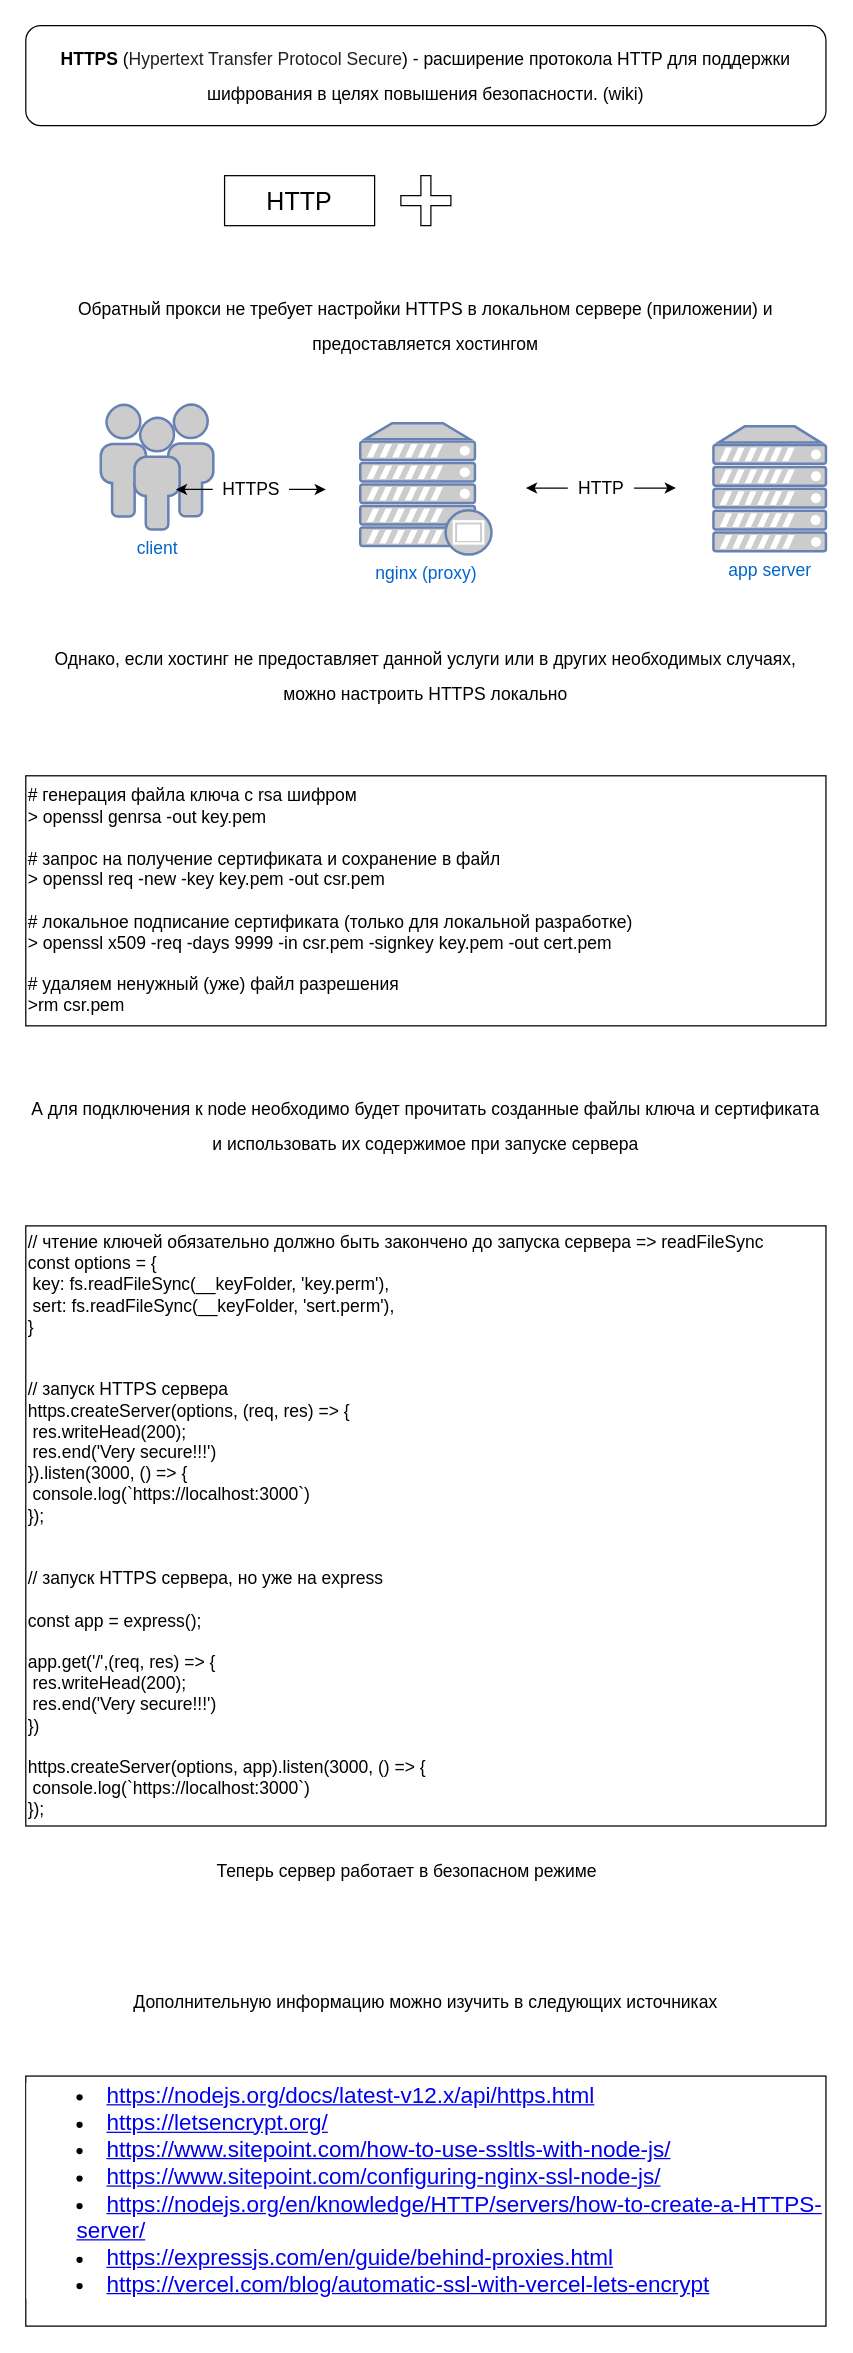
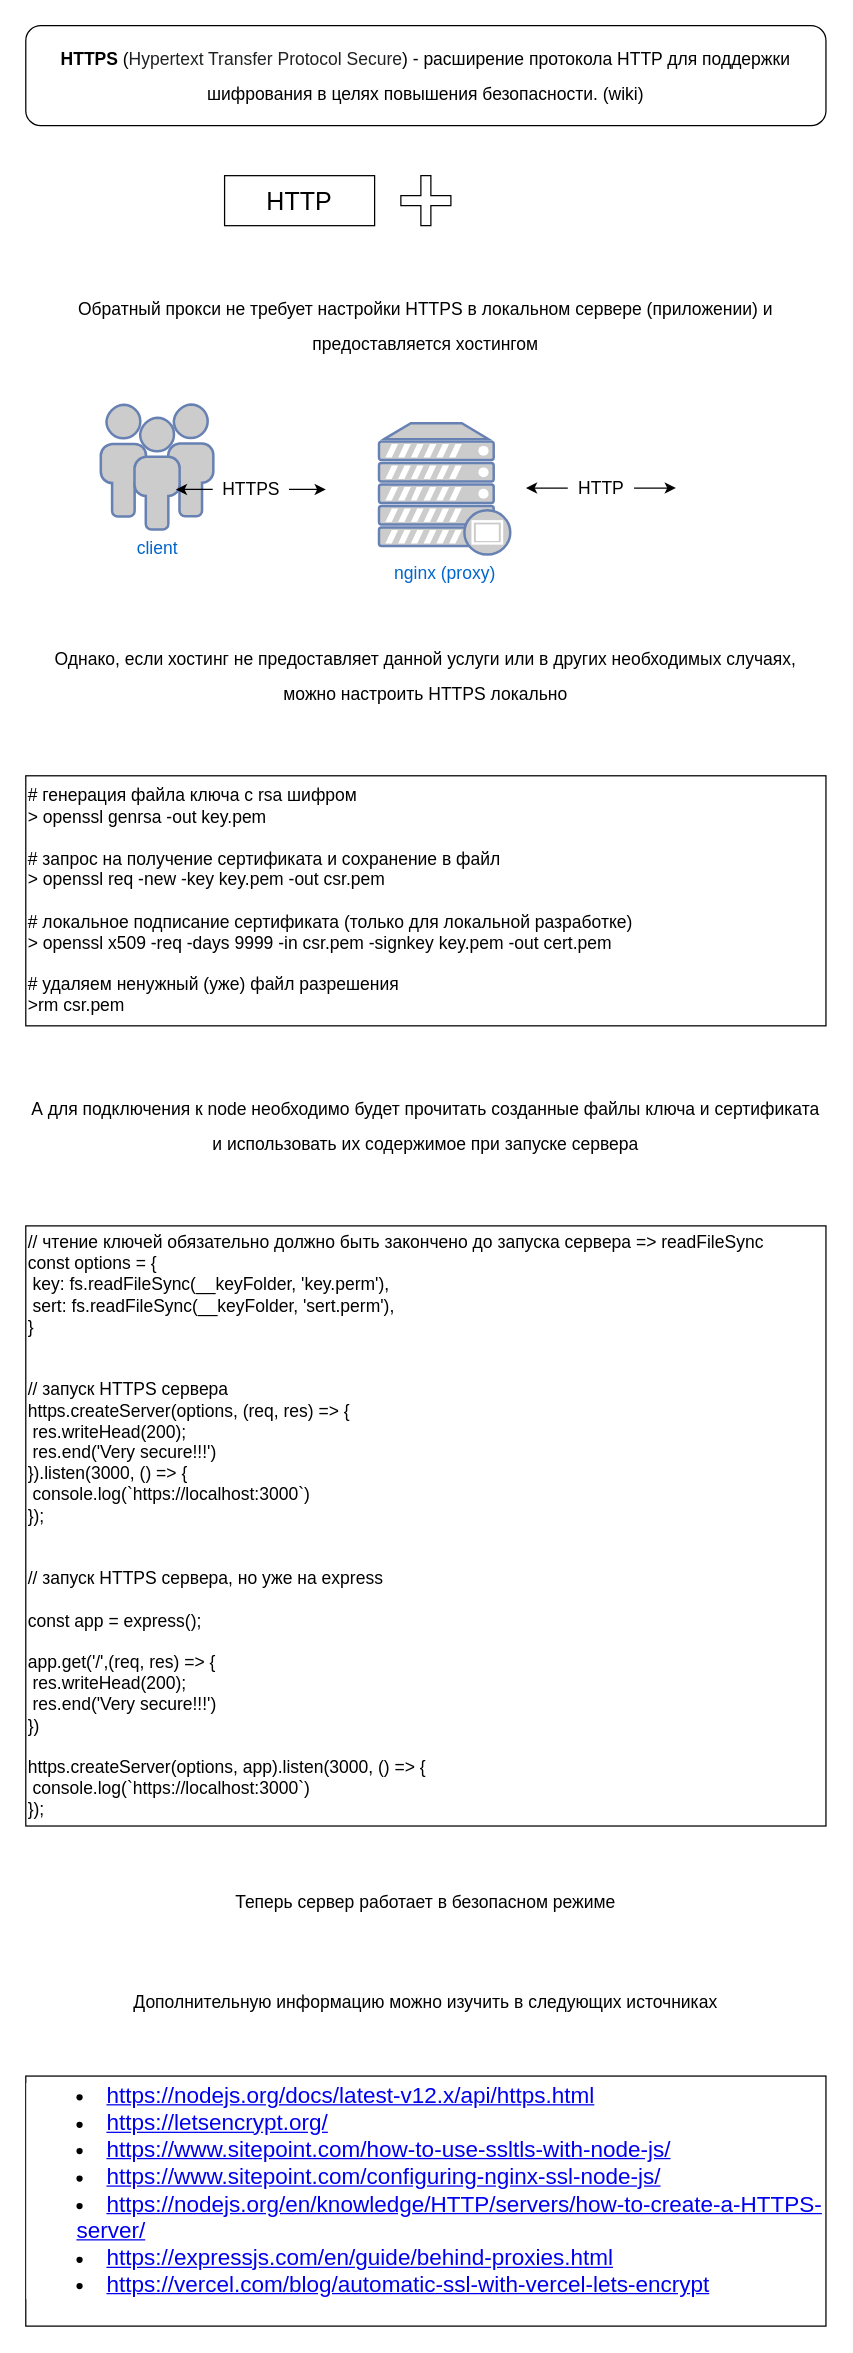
node "nginx (proxy)": moved (426, 489) -> (444, 489)
node "app server": removed
node "Теперь сервер работает в безопасном режиме": moved (407, 1869) -> (426, 1901)
